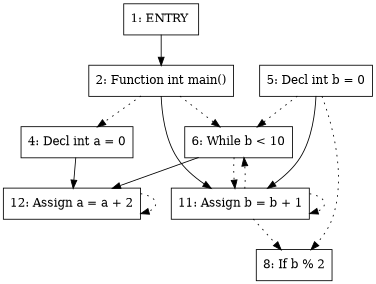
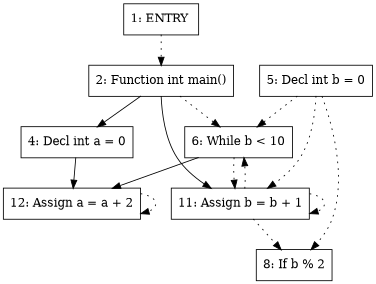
edge "1: ENTRY" -> "2: Function int main()": style solid -> dotted
edge "2: Function int main()" -> "4: Decl int a = 0": style dotted -> solid
edge "5: Decl int b = 0" -> "11: Assign b = b + 1": style solid -> dotted
